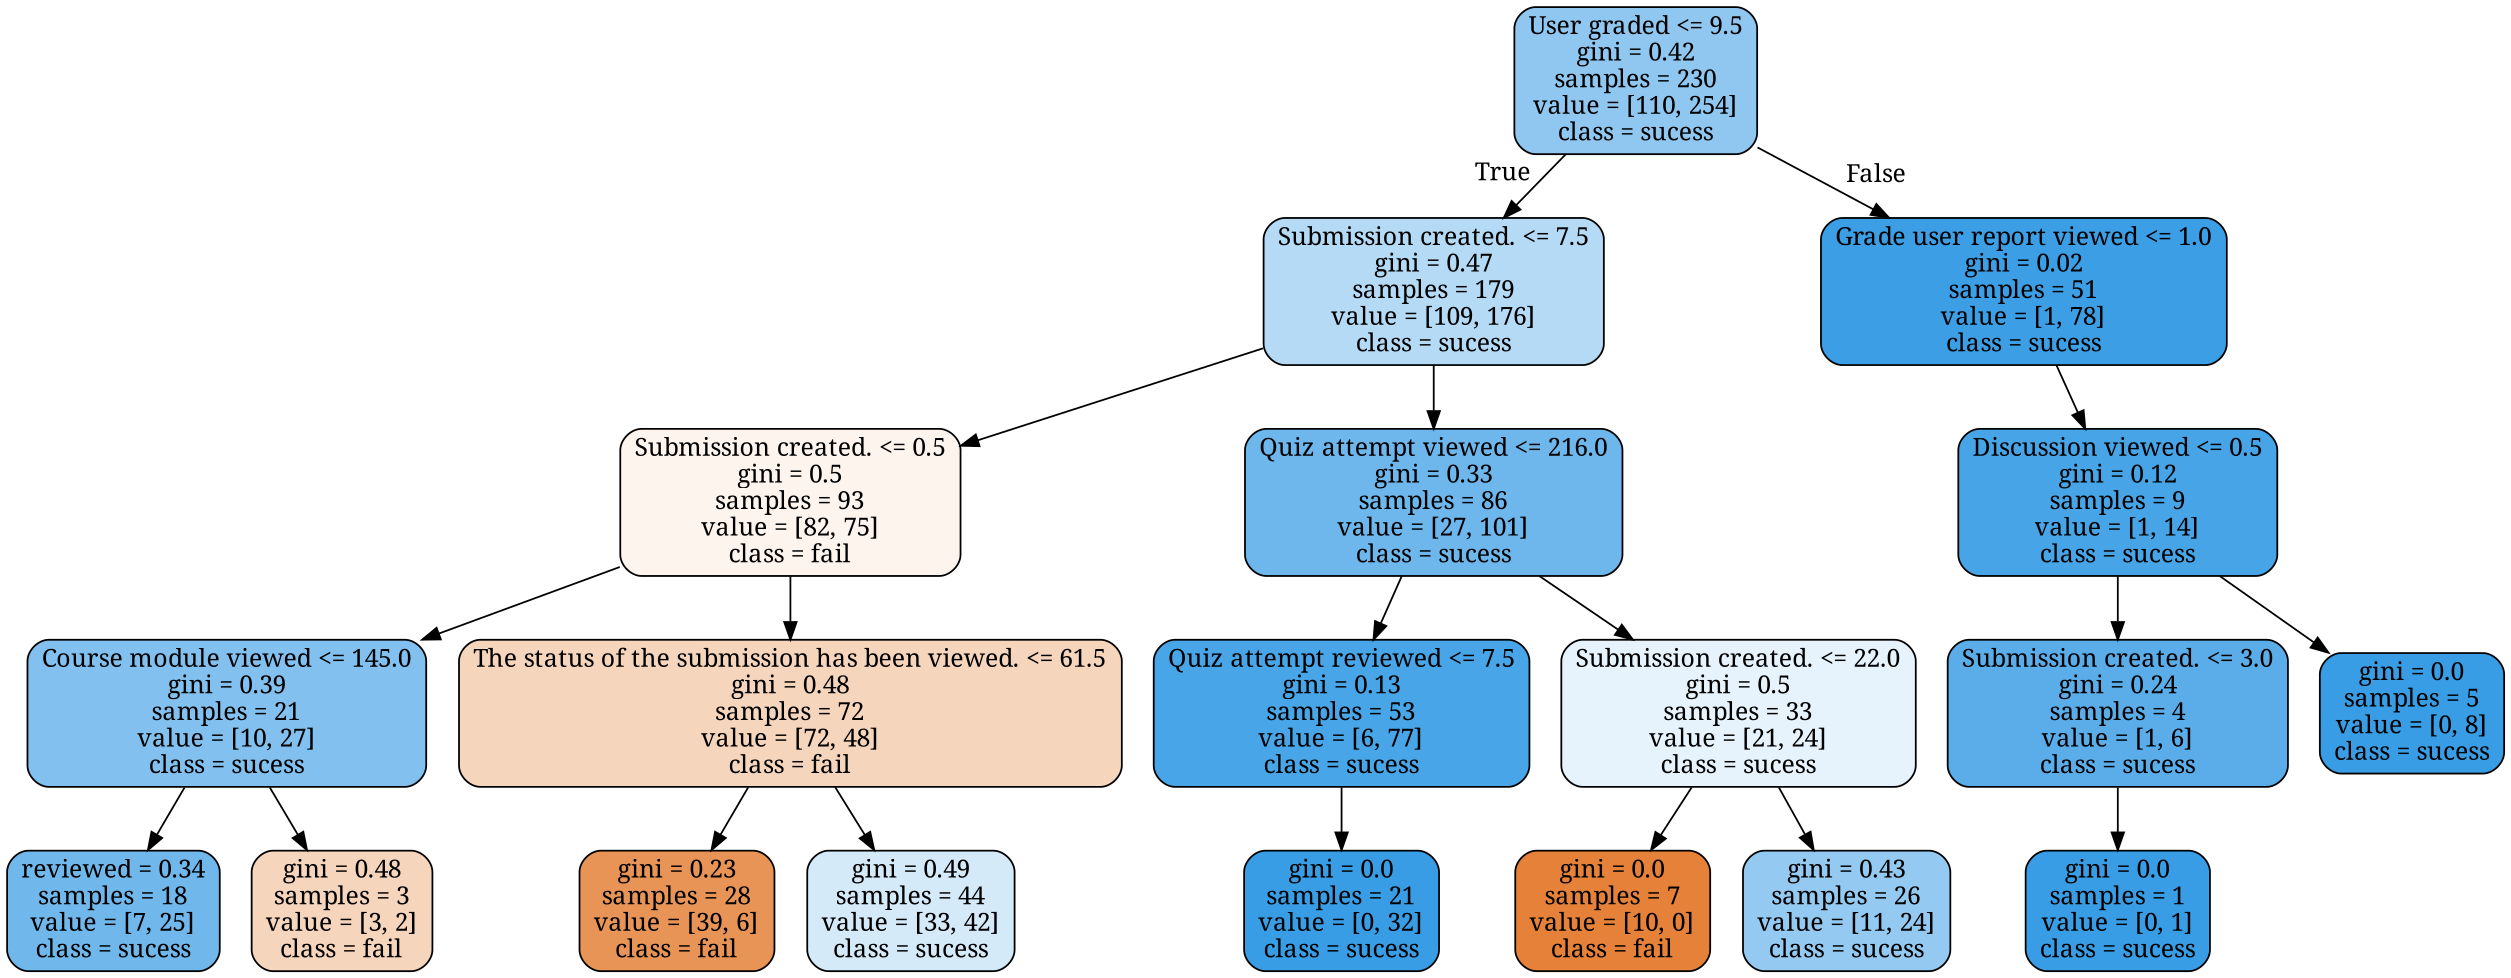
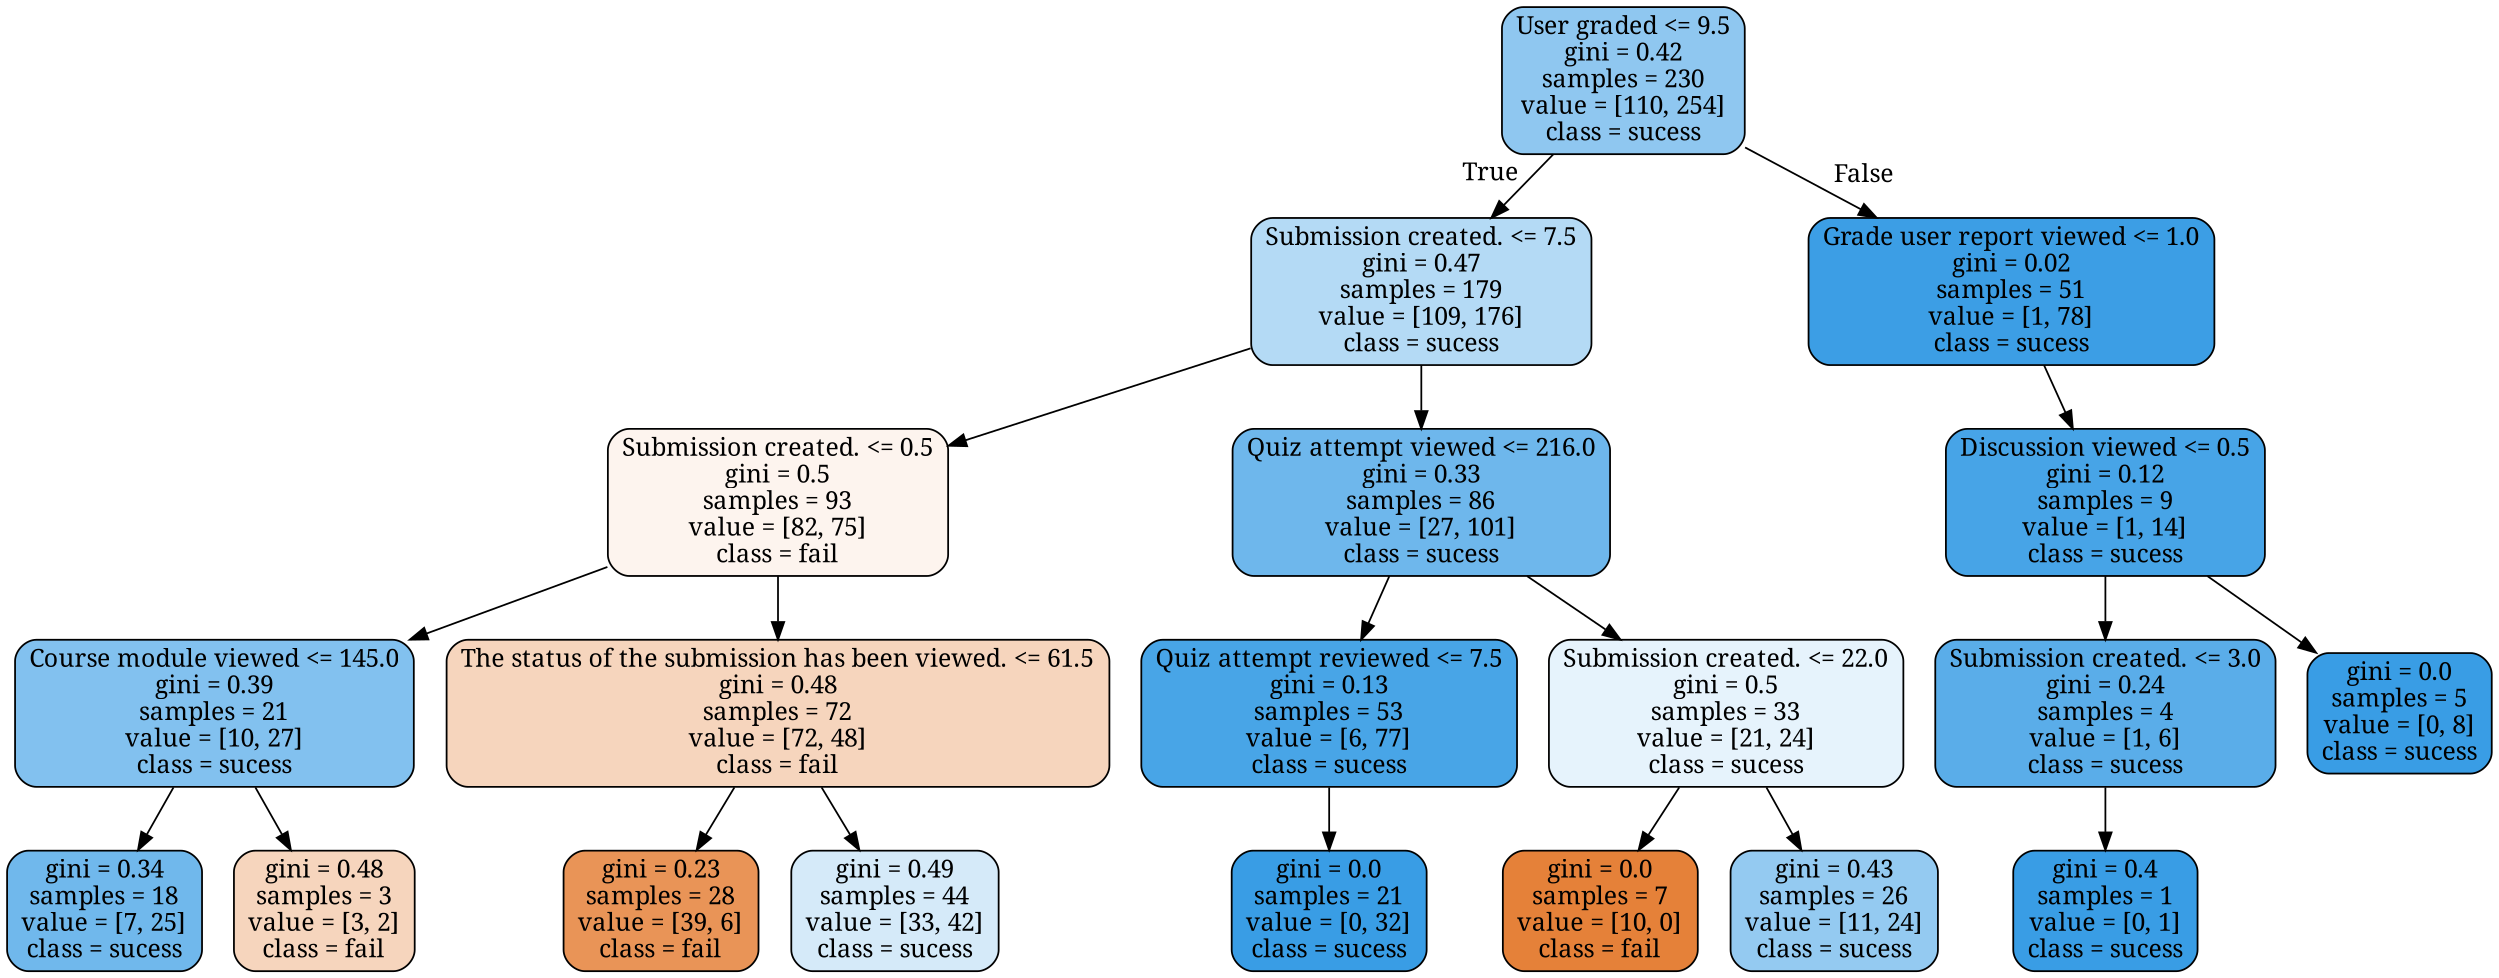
node "reviewed = 0.34 samples = 18 value = [7, 25] class = sucess": label "reviewed = 0.34 samples = 18 value = [7, 25] class = sucess" -> "gini = 0.34 samples = 18 value = [7, 25] class = sucess"
node "gini = 0.0 samples = 1 value = [0, 1] class = sucess": label "gini = 0.0 samples = 1 value = [0, 1] class = sucess" -> "gini = 0.4 samples = 1 value = [0, 1] class = sucess"
